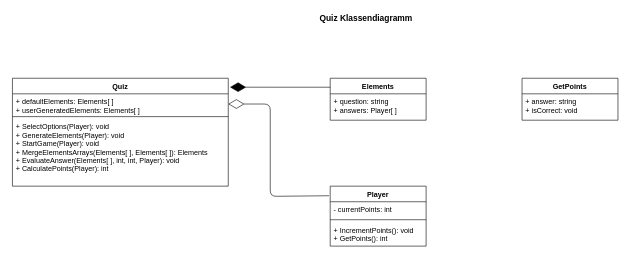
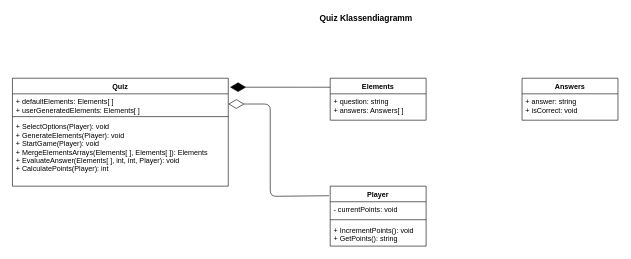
node "GetPoints": label "GetPoints" -> "Answers"
node "+ question: string + answers: Player[ ]": label "+ question: string + answers: Player[ ]" -> "+ question: string + answers: Answers[ ]"
node "- currentPoints: int": label "- currentPoints: int" -> "- currentPoints: void"
node "+ IncrementPoints(): void + GetPoints(): int": label "+ IncrementPoints(): void + GetPoints(): int" -> "+ IncrementPoints(): void + GetPoints(): string"
